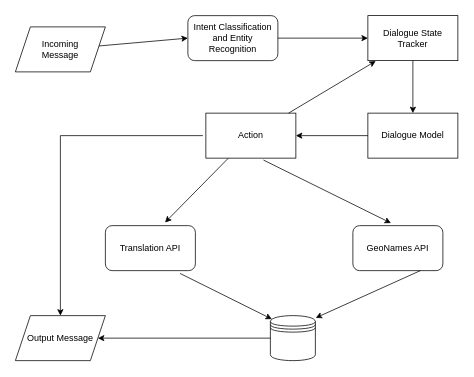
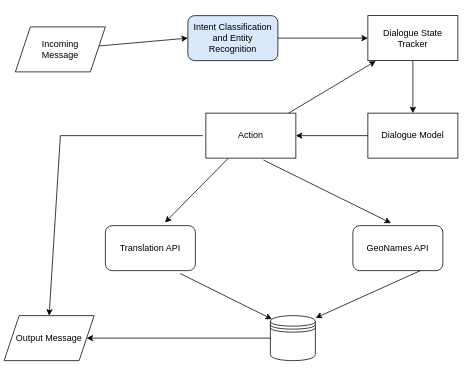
node "Intent Classification and Entity Recognition": fillcolor #ffffff -> #dae8fc
node "Output Message": moved (60, 338) -> (49, 338)
